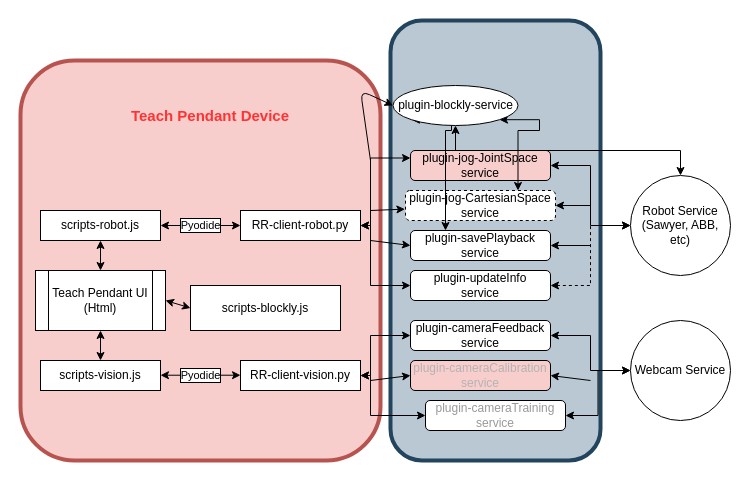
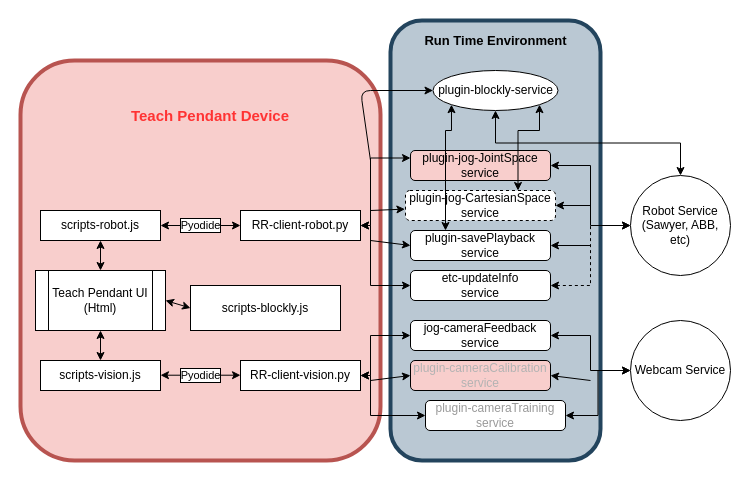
node "Run Time Environment": added
node "plugin-blockly-service": moved (456, 106) -> (496, 91)
node "plugin-updateInfo service": label "plugin-updateInfo service" -> "etc-updateInfo service"
node "plugin-cameraFeedback service": label "plugin-cameraFeedback service" -> "jog-cameraFeedback service"
